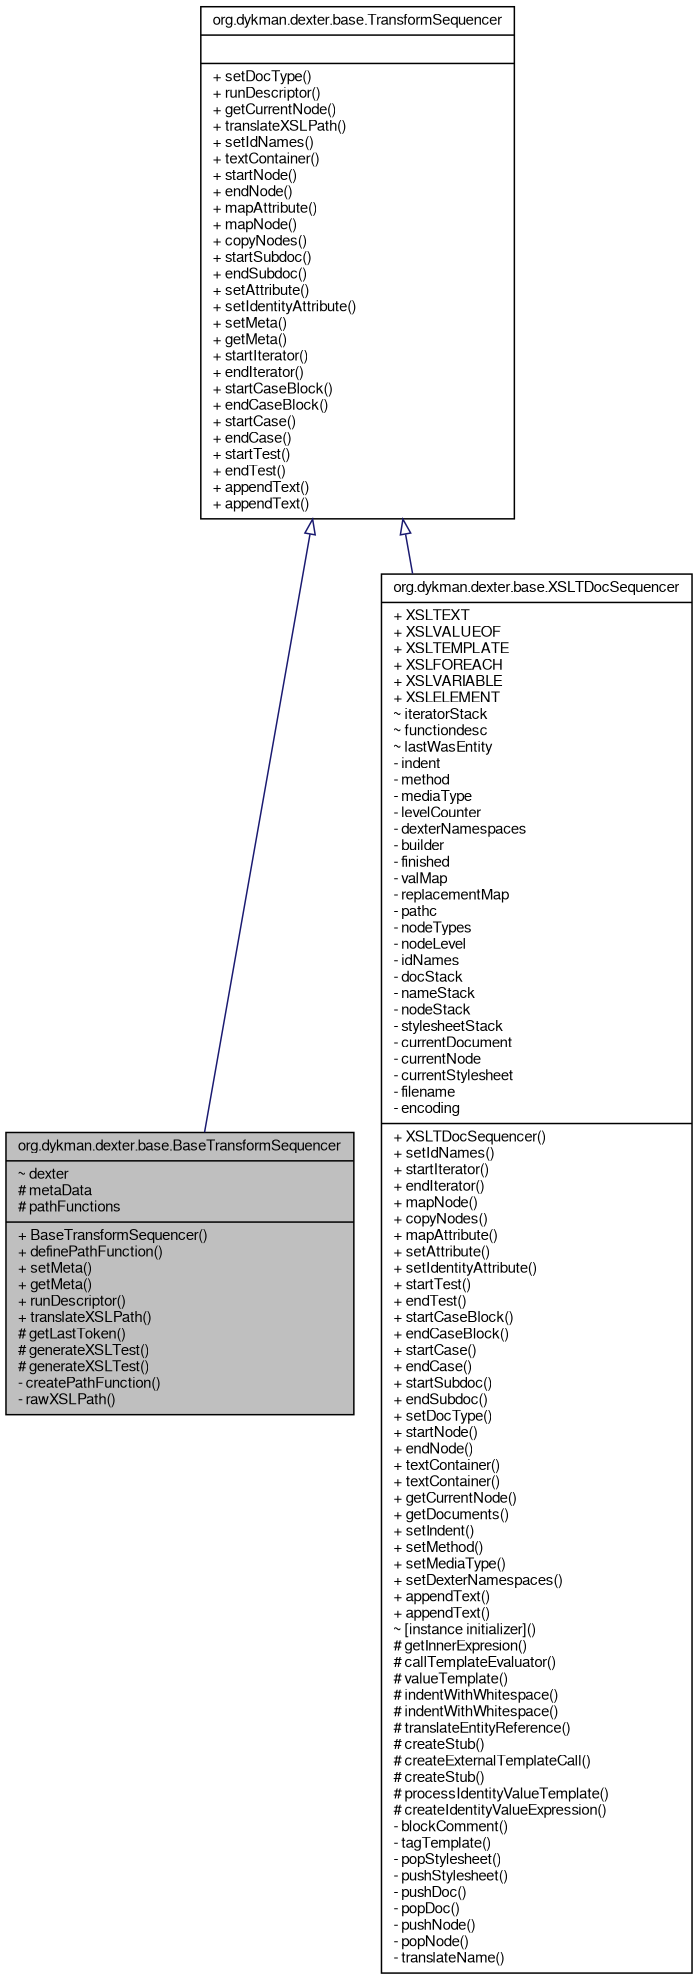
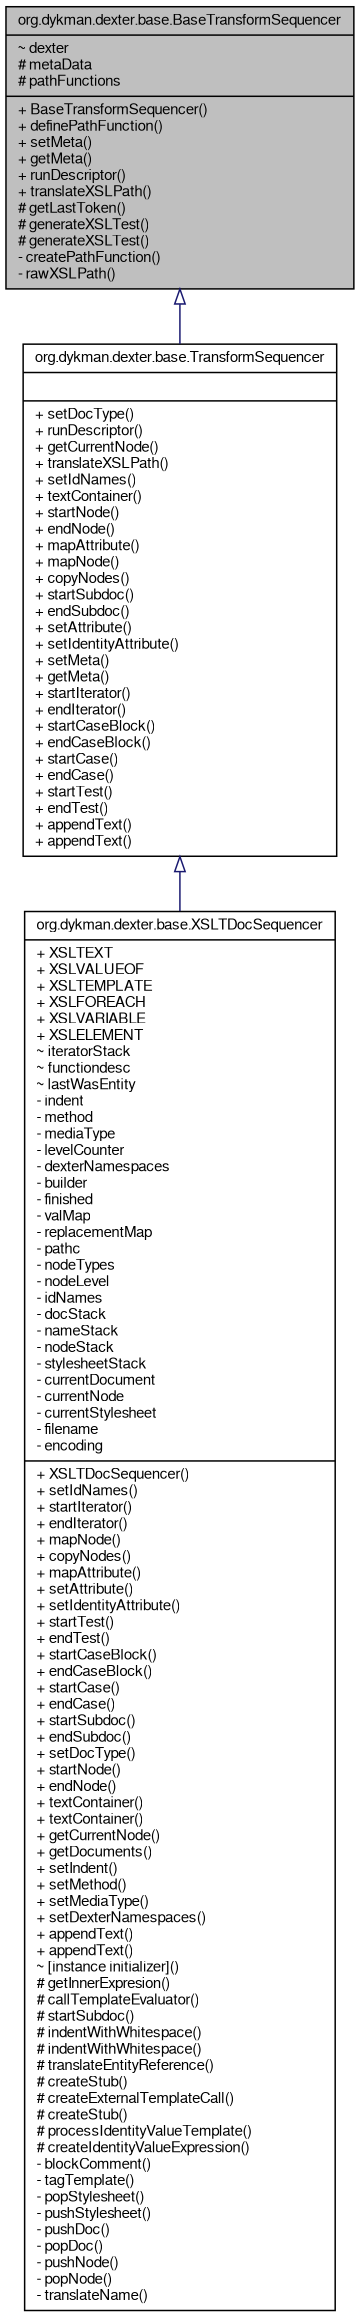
edge "org.dykman.dexter.base.BaseTransformSequencer" -> "org.dykman.dexter.base.TransformSequencer": reversed
node "org.dykman.dexter.base.XSLTDocSequencer": text "# valueTemplate()" -> "# startSubdoc()"
